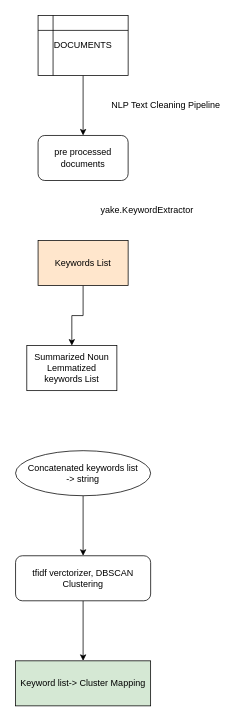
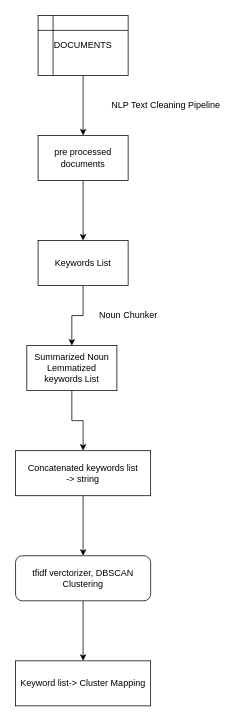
node "pre processed documents": shape rounded rectangle -> rectangle
node "yake.KeywordExtractor": removed
edge "pre processed documents" -> "Keywords List": added
node "Keywords List": fillcolor #ffe6cc -> #ffffff
node "Noun Chunker": added
edge "Summarized Noun Lemmatized keywords List" -> "Concatenated keywords list -> string": added
node "Concatenated keywords list -> string": shape ellipse -> rectangle
node "Keyword list-> Cluster Mapping": fillcolor #d5e8d4 -> #ffffff
